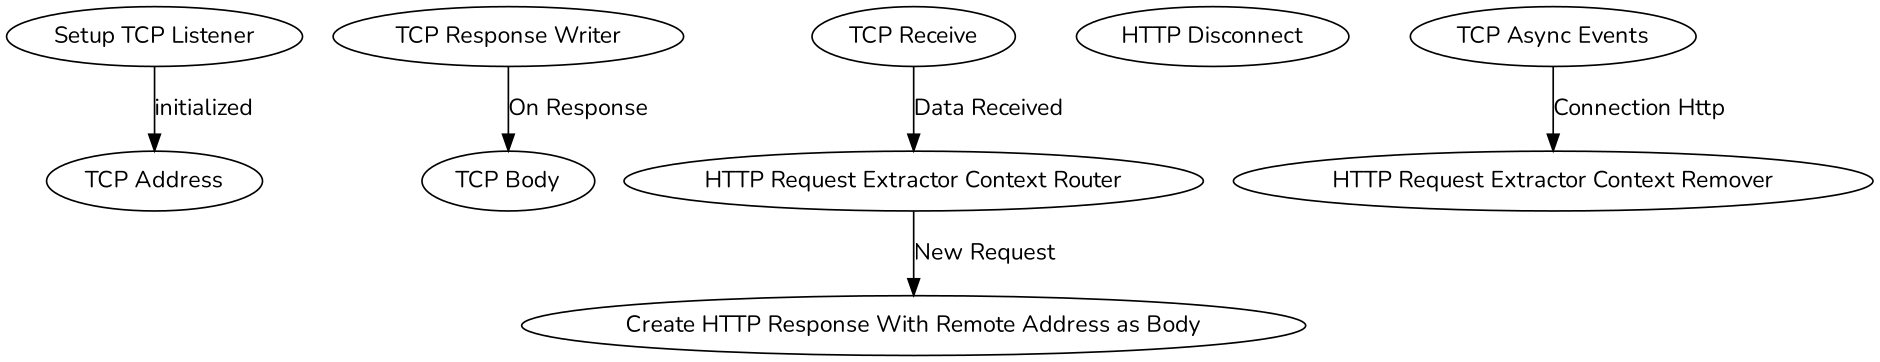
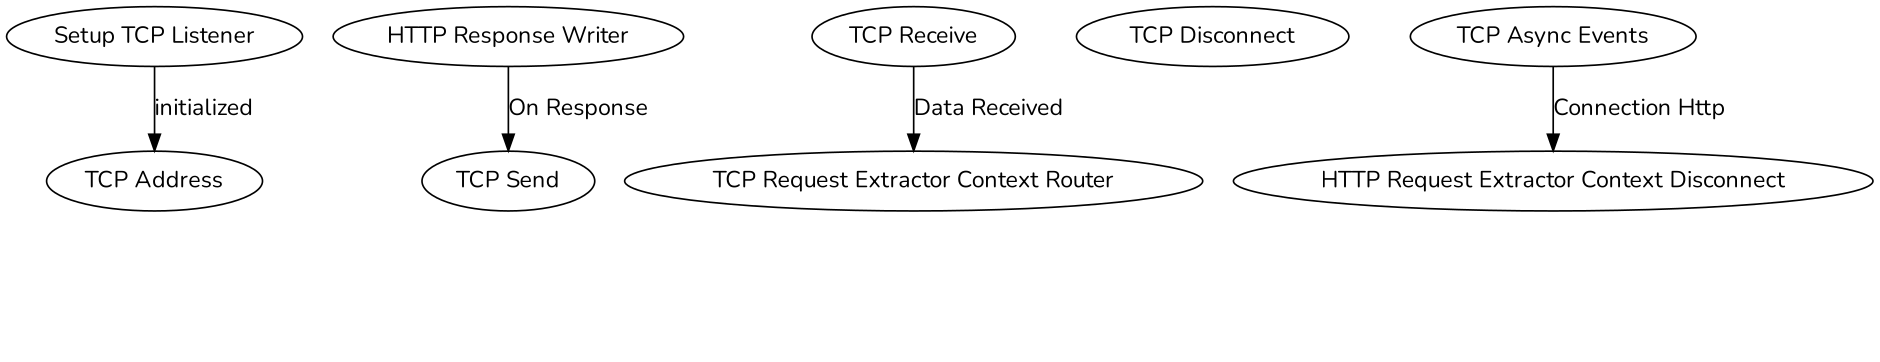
node "TCP Response Writer": label "TCP Response Writer" -> "HTTP Response Writer"
node "HTTP Disconnect": label "HTTP Disconnect" -> "TCP Disconnect"
node "TCP Body": label "TCP Body" -> "TCP Send"
node "HTTP Request Extractor Context Router": label "HTTP Request Extractor Context Router" -> "TCP Request Extractor Context Router"
node "HTTP Request Extractor Context Remover": label "HTTP Request Extractor Context Remover" -> "HTTP Request Extractor Context Disconnect"
node "Create HTTP Response With Remote Address as Body": removed
